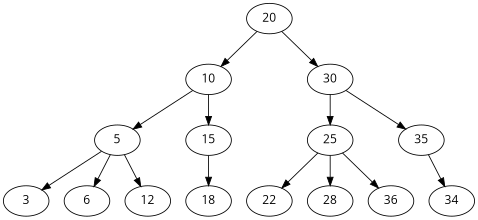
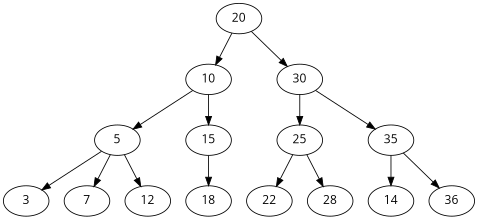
edge "25" -> "36": now "35" -> "36"
node "6": label "6" -> "7"
node "34": label "34" -> "14"
